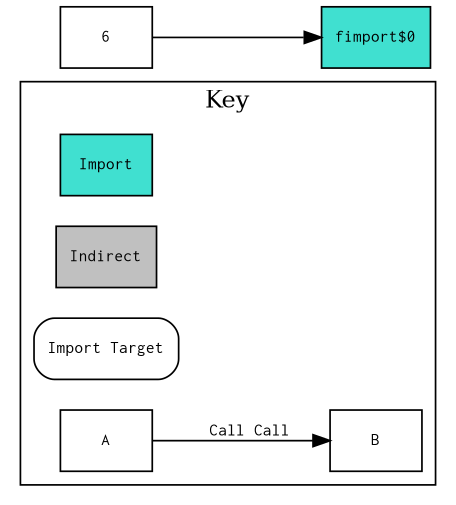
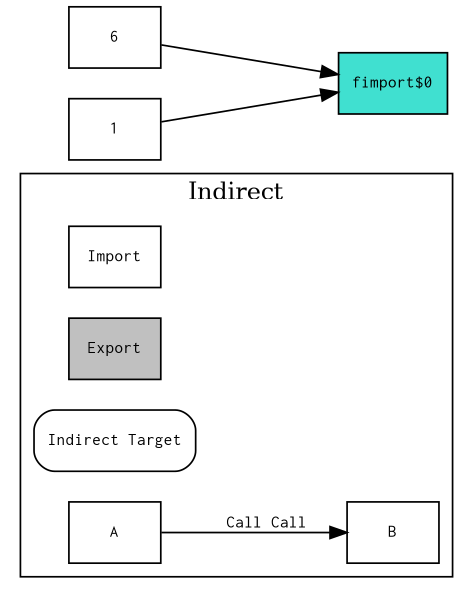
cluster "Key": label "Key" -> "Indirect"
node "1": added
node "Import": fillcolor turquoise -> white
node "Indirect": label "Indirect" -> "Export"
node "Import Target": label "Import Target" -> "Indirect Target"
